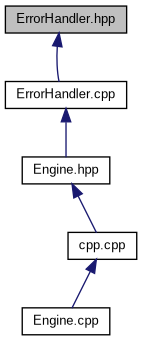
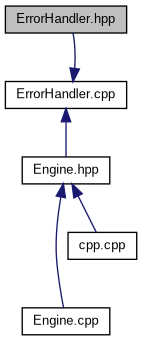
edge "ErrorHandler.cpp" -> "ErrorHandler.hpp": reversed
edge "Engine.cpp" -> "cpp.cpp": now "Engine.cpp" -> "Engine.hpp"
